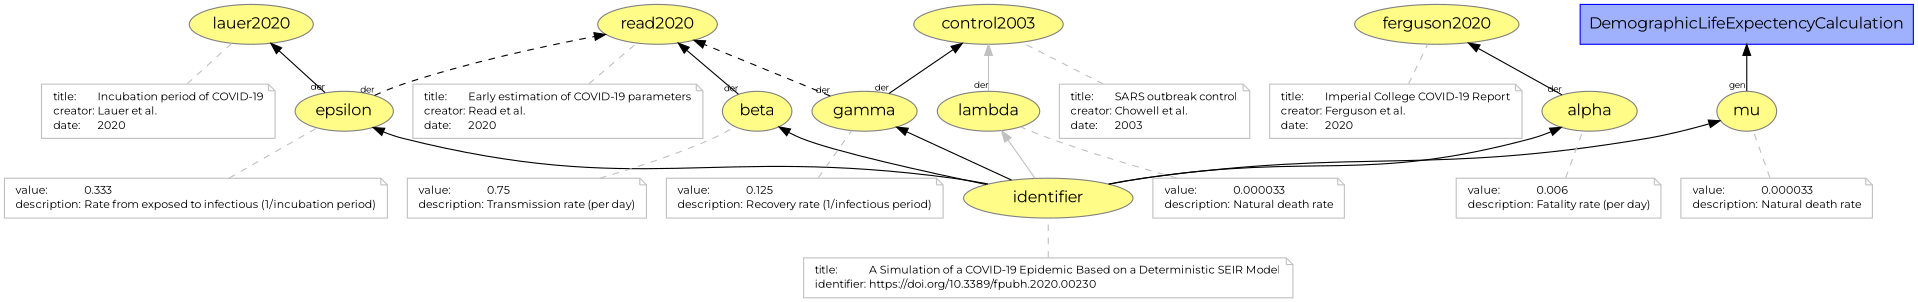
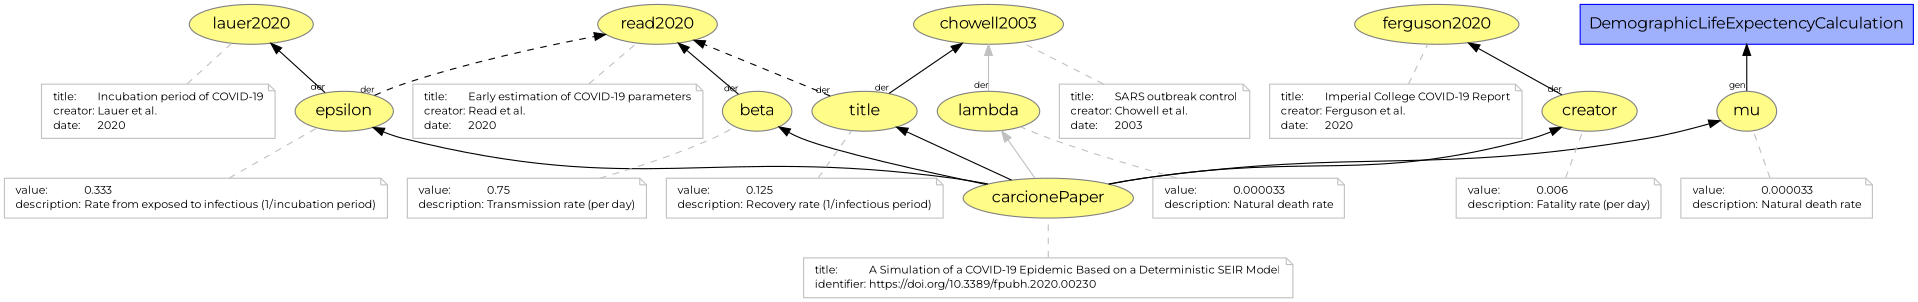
node "control2003": label "control2003" -> "chowell2003"
node "gamma": label "gamma" -> "title"
node "alpha": label "alpha" -> "creator"
node "identifier": label "identifier" -> "carcionePaper"
